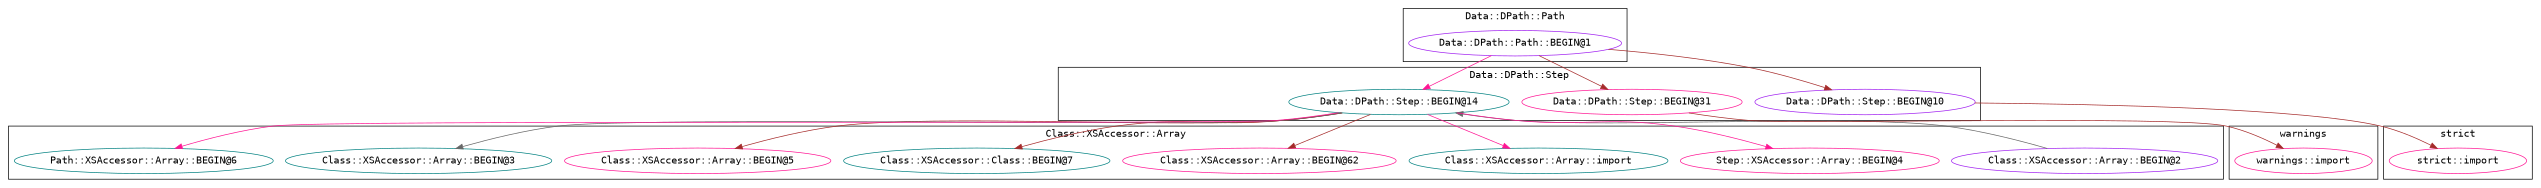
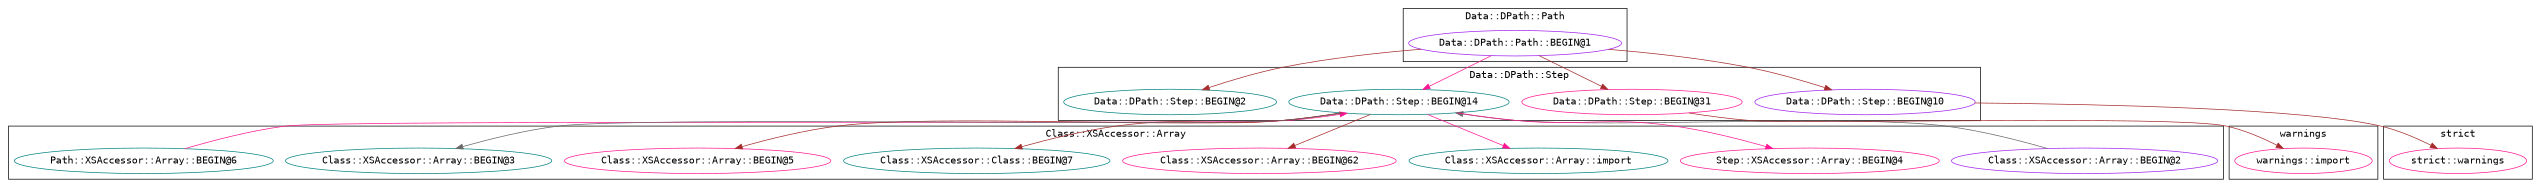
node "Data::DPath::Step::BEGIN@2": added
edge "Data::DPath::Step::BEGIN@14" -> "Path::XSAccessor::Array::BEGIN@6": reversed
node "strict::import": label "strict::import" -> "strict::warnings"
